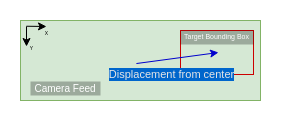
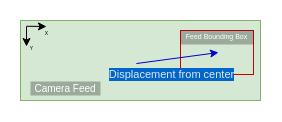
node "Target Bounding Box": label "Target Bounding Box" -> "Feed Bounding Box"
